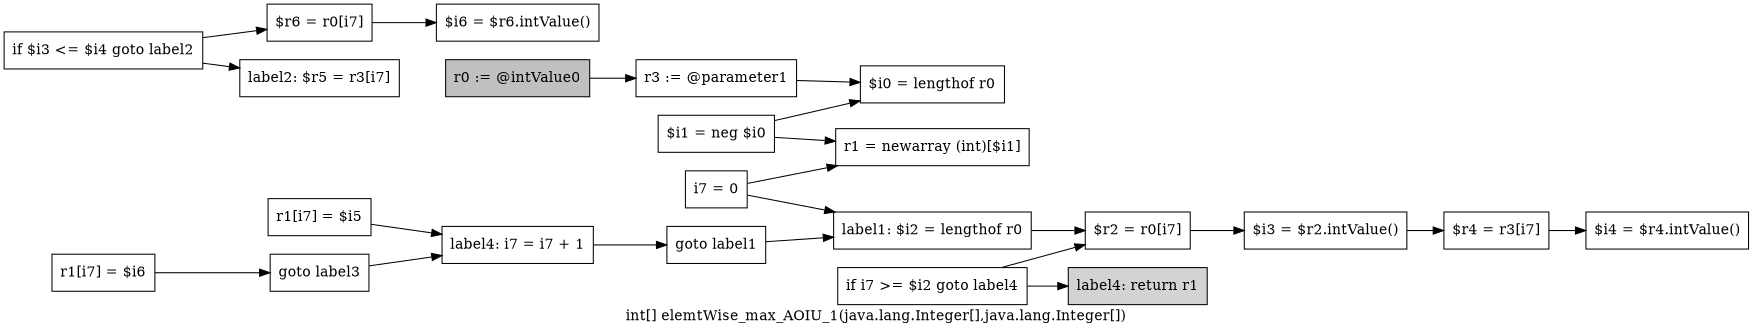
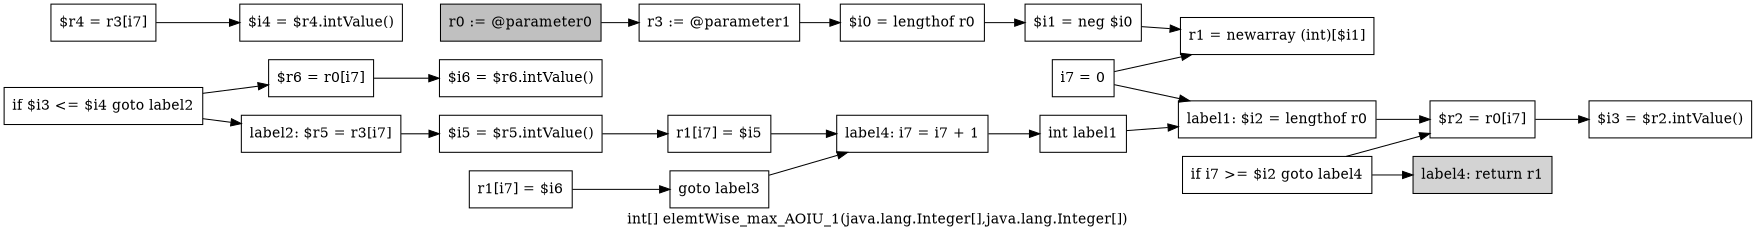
node "r0 := @intValue0": label "r0 := @intValue0" -> "r0 := @parameter0"
edge "$i1 = neg $i0" -> "$i0 = lengthof r0": reversed
node "$i5 = $r5.intValue()": added
edge "$i3 = $r2.intValue()" -> "$r4 = r3[i7]": removed
node "goto label1": label "goto label1" -> "int label1"
